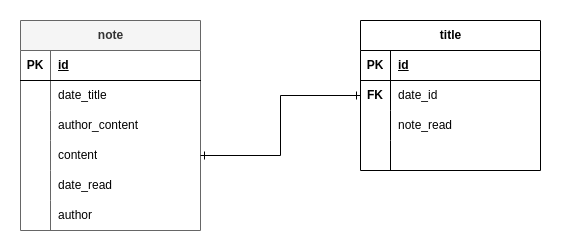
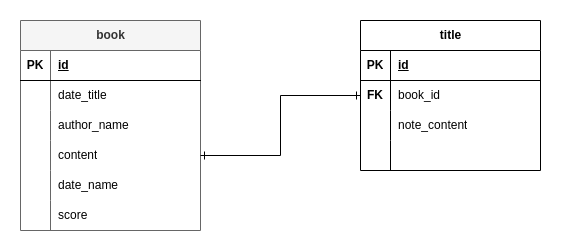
node "note": label "note" -> "book"
node "date_id": label "date_id" -> "book_id"
node "author_content": label "author_content" -> "author_name"
node "note_read": label "note_read" -> "note_content"
node "date_read": label "date_read" -> "date_name"
node "author": label "author" -> "score"
